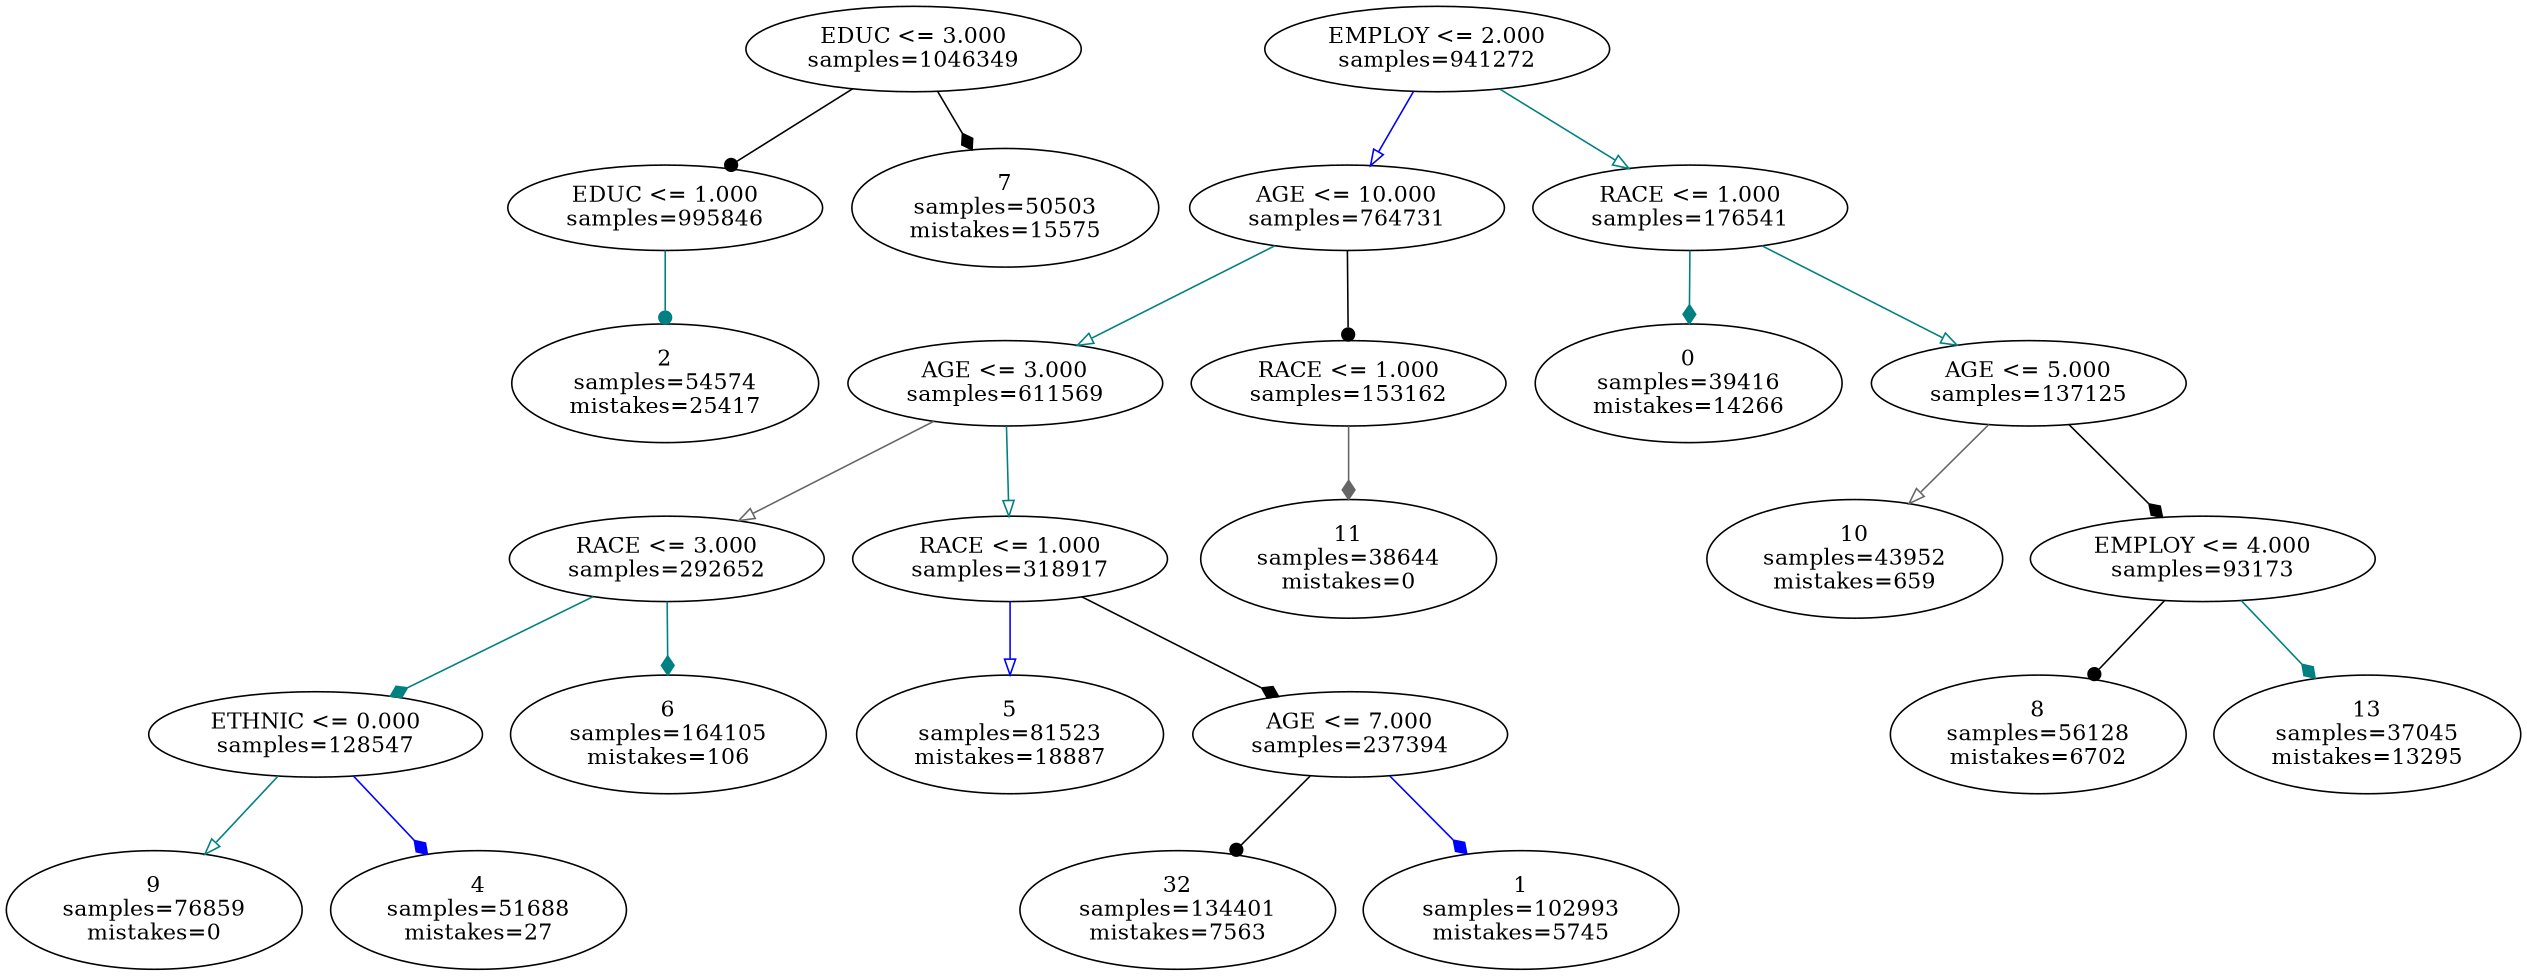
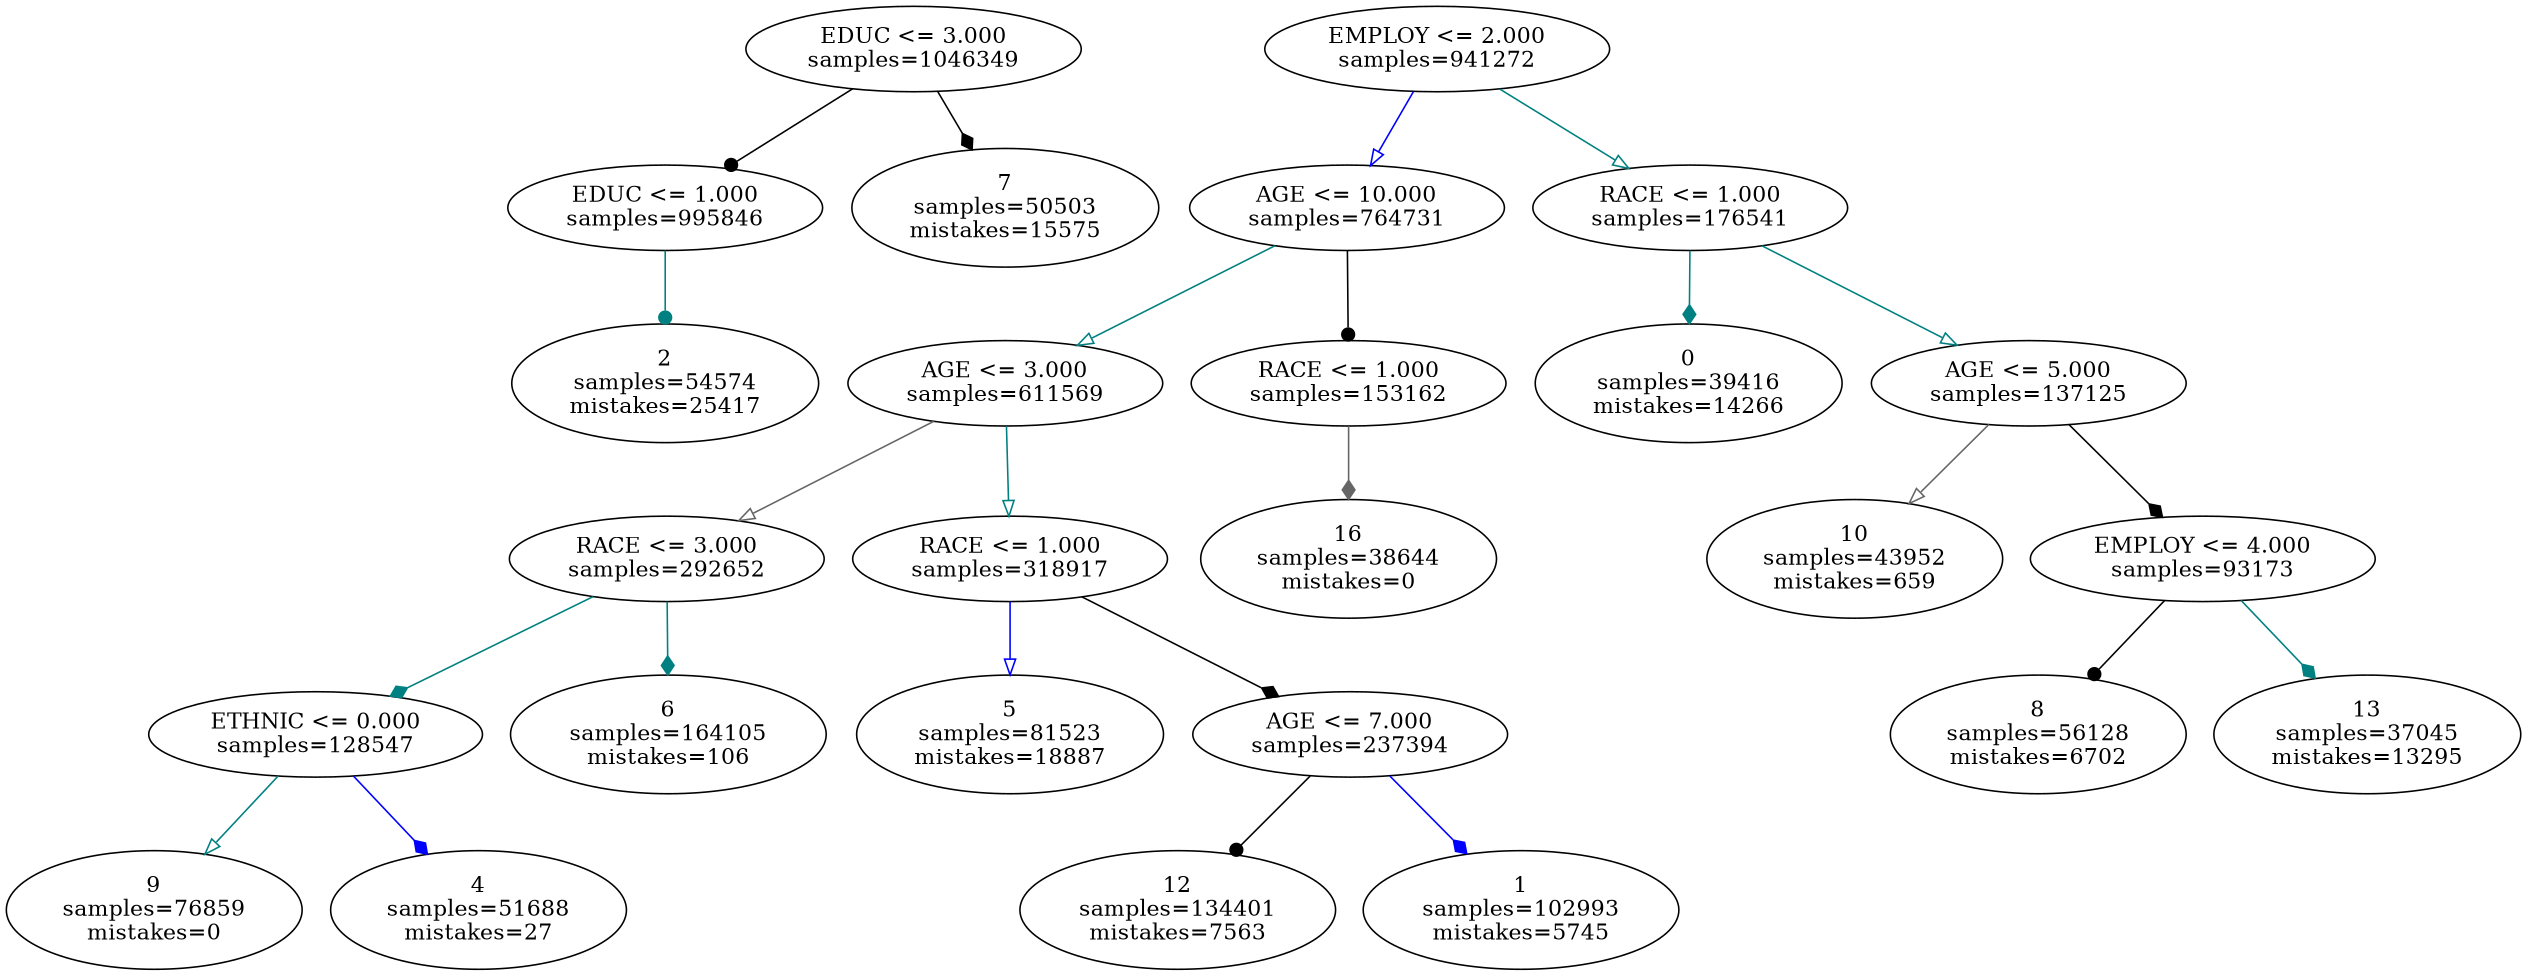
node "11 samples=38644 mistakes=0": label "11 samples=38644 mistakes=0" -> "16 samples=38644 mistakes=0"
node "32 samples=134401 mistakes=7563": label "32 samples=134401 mistakes=7563" -> "12 samples=134401 mistakes=7563"
